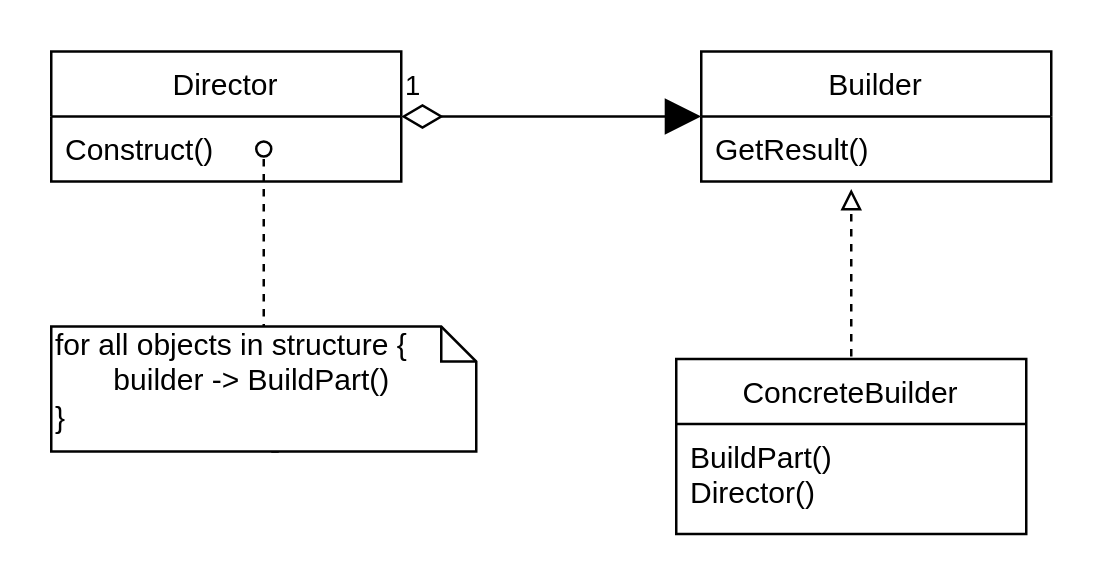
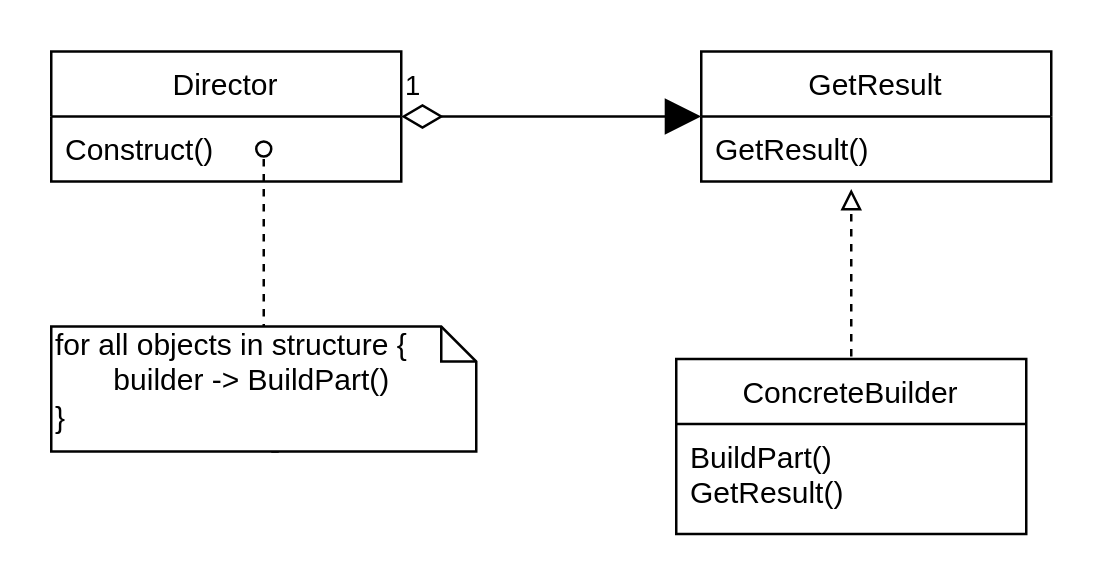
node "Builder": label "Builder" -> "GetResult"
node "BuildPart() Director()": label "BuildPart() Director()" -> "BuildPart() GetResult()"
